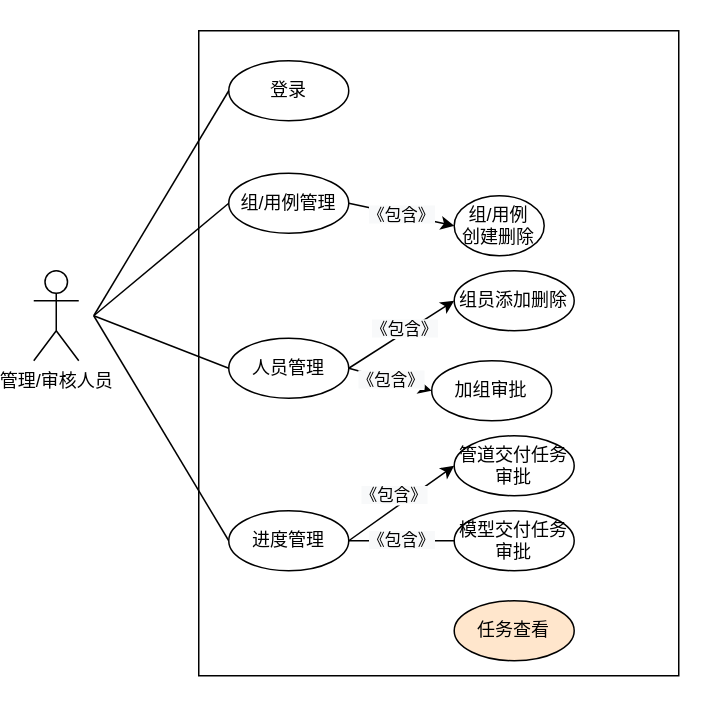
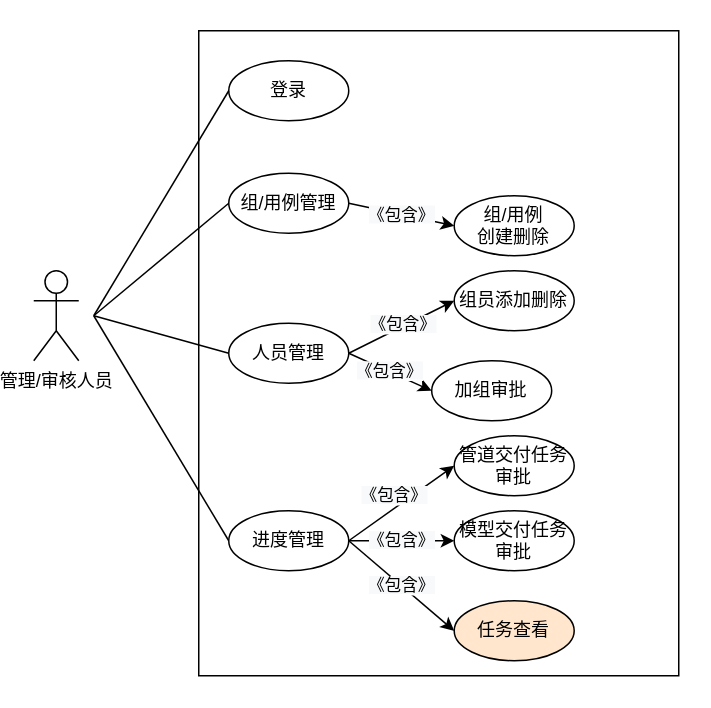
node "组/用例 创建删除": size 90x60 -> 120x60
node "人员管理": moved (289, 368) -> (289, 353)
edge "进度管理" -- "模型交付任务审批": arrowhead none -> classic
edge "进度管理" -> "任务查看": added, label "《包含》"
